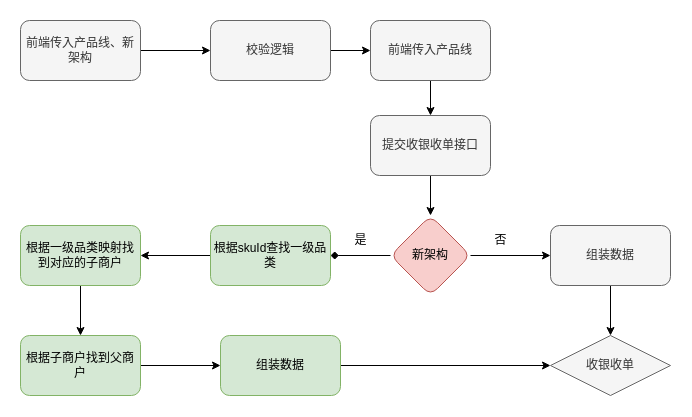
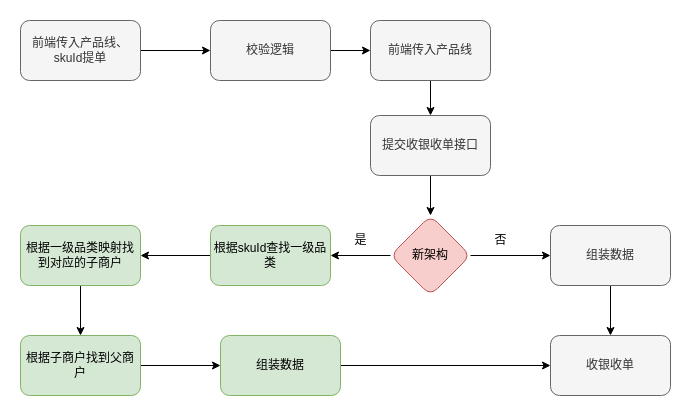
node "前端传入产品线、新架构": label "前端传入产品线、新架构" -> "前端传入产品线、skuId提单"
edge "新架构" -> "根据skuId查找一级品类": arrowhead diamond -> classic
node "收银收单": shape diamond -> rounded rectangle
